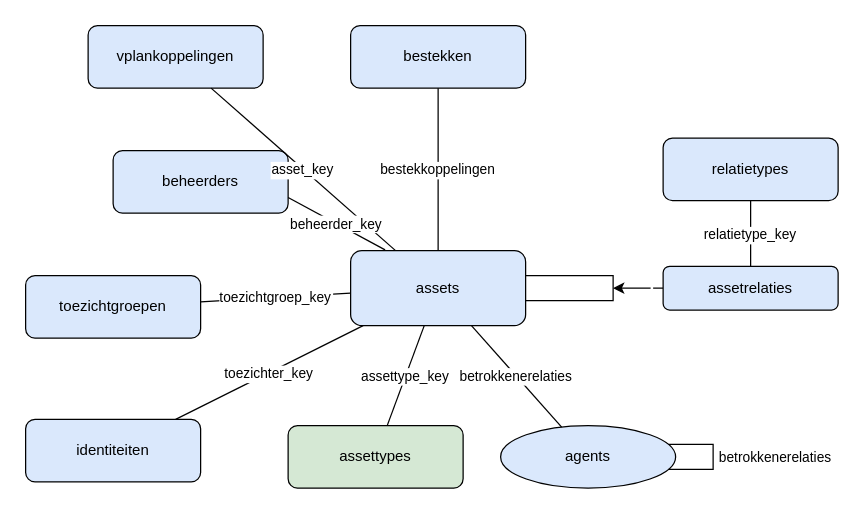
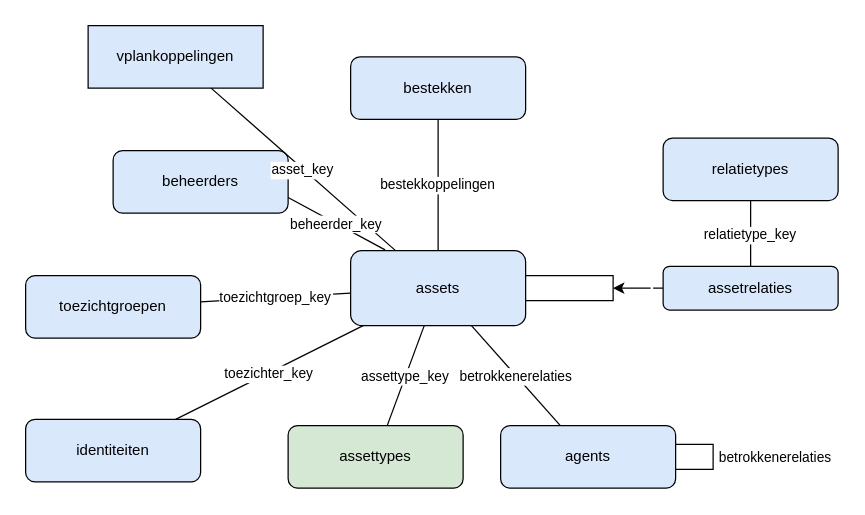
node "vplankoppelingen": shape rounded rectangle -> rectangle
node "bestekken": moved (438, 57) -> (438, 88)
node "agents": shape ellipse -> rounded rectangle
